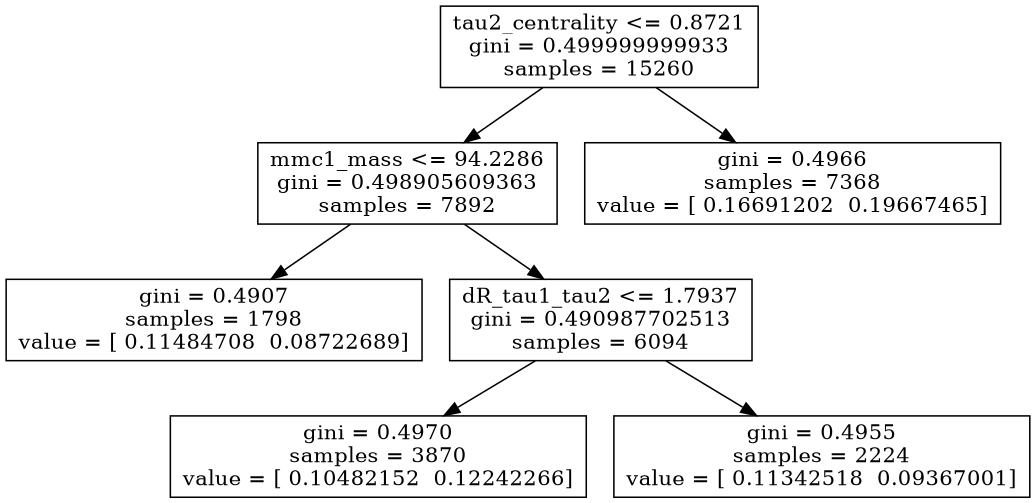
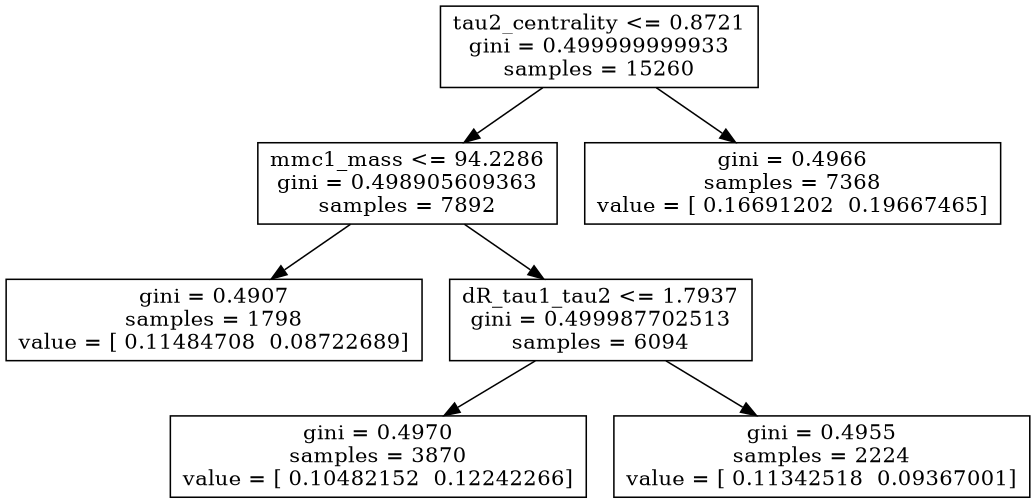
node "dR_tau1_tau2 <= 1.7937 gini = 0.490987702513 samples = 6094": label "dR_tau1_tau2 <= 1.7937 gini = 0.490987702513 samples = 6094" -> "dR_tau1_tau2 <= 1.7937 gini = 0.499987702513 samples = 6094"
